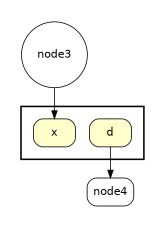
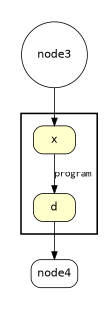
edge "x" -> "d": added, label "program"
